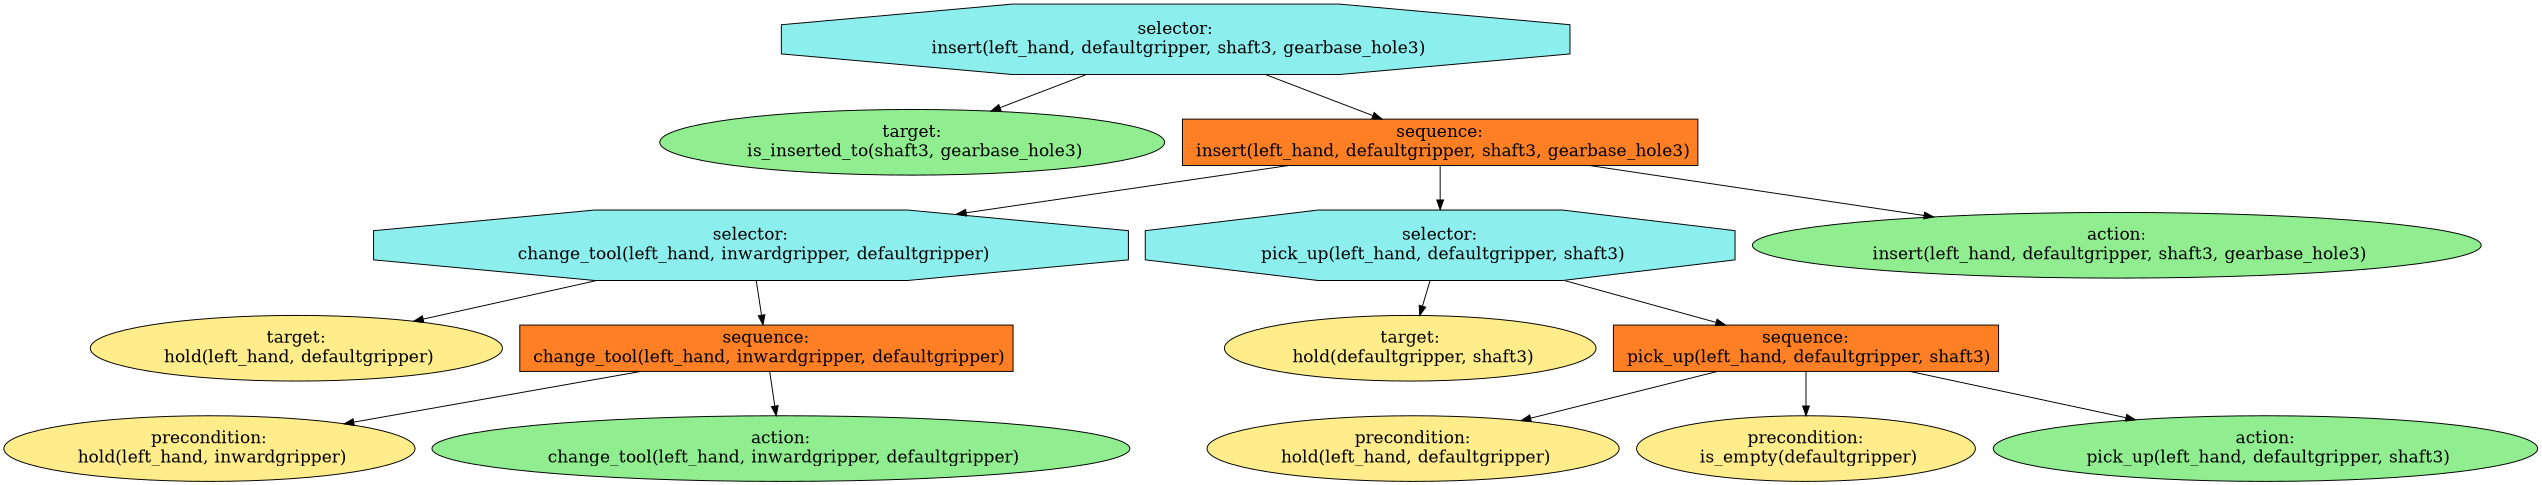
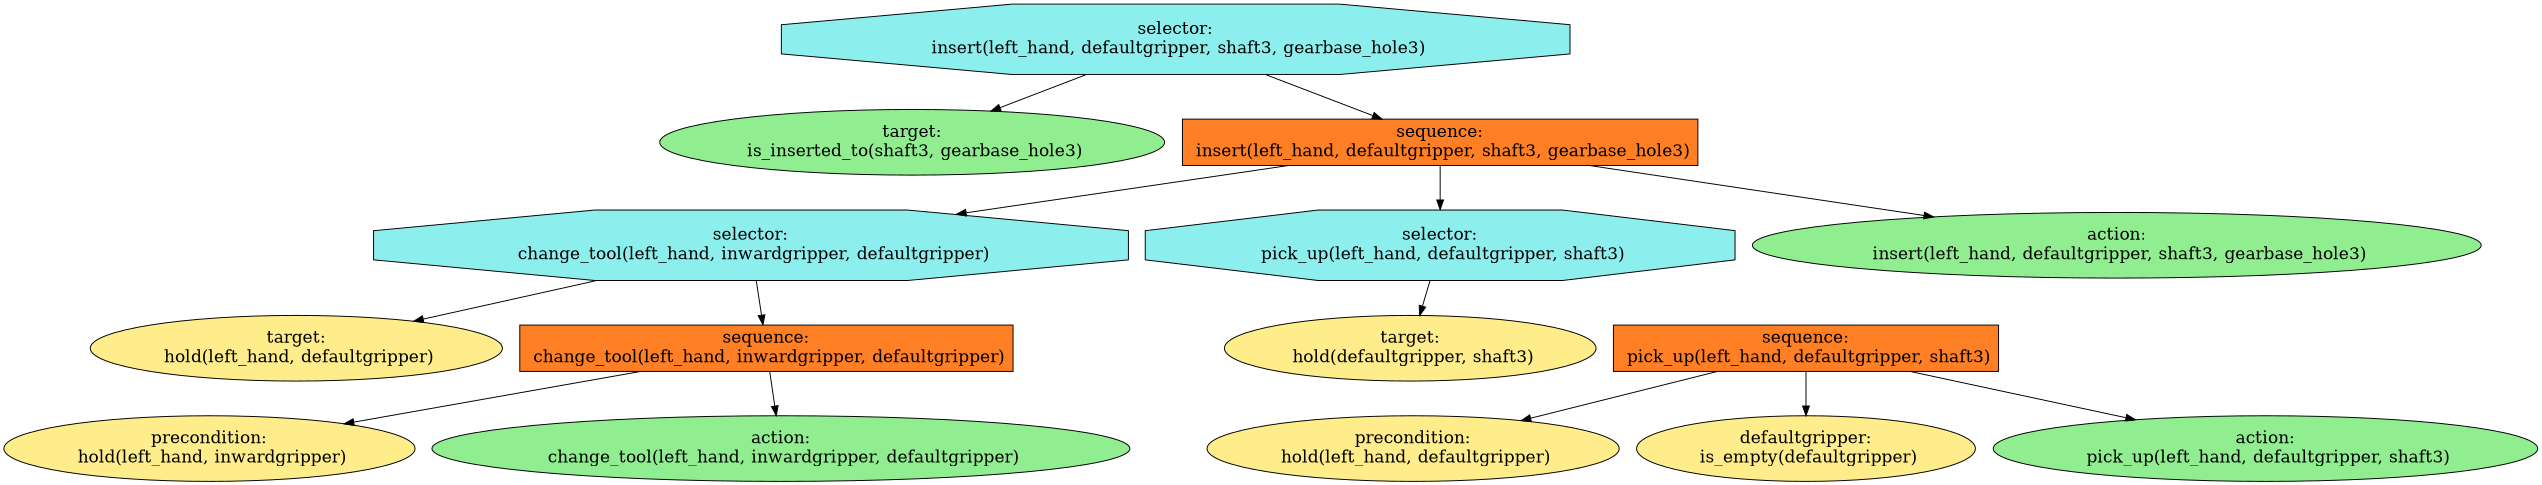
edge "selector: pick_up(left_hand, defaultgripper, shaft3)" -> "sequence: pick_up(left_hand, defaultgripper, shaft3)": removed
node "precondition: is_empty(defaultgripper)": label "precondition: is_empty(defaultgripper)" -> "defaultgripper: is_empty(defaultgripper)"
